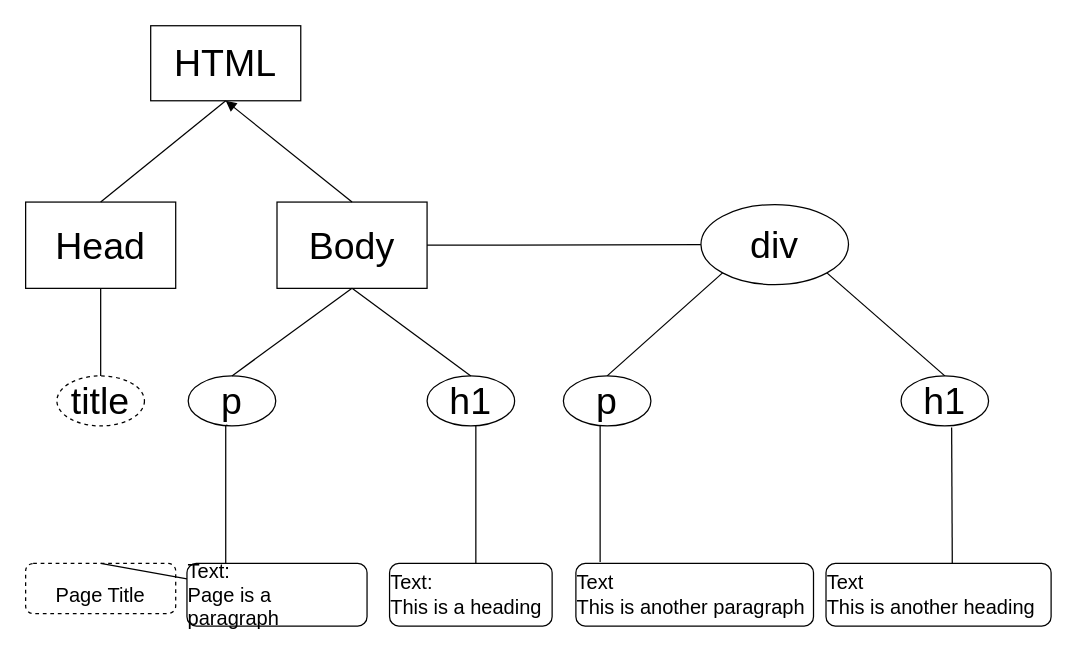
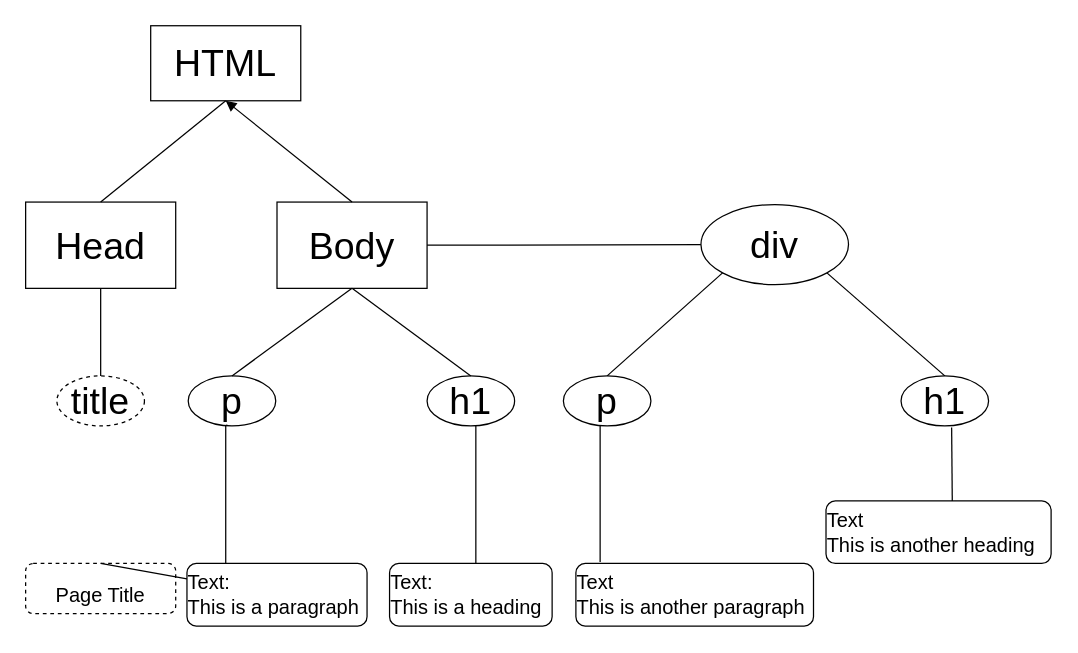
node "Text: Page is a paragraph": label "Text: Page is a paragraph" -> "Text: This is a paragraph"
node "Text This is another heading": moved (938, 594) -> (938, 532)
